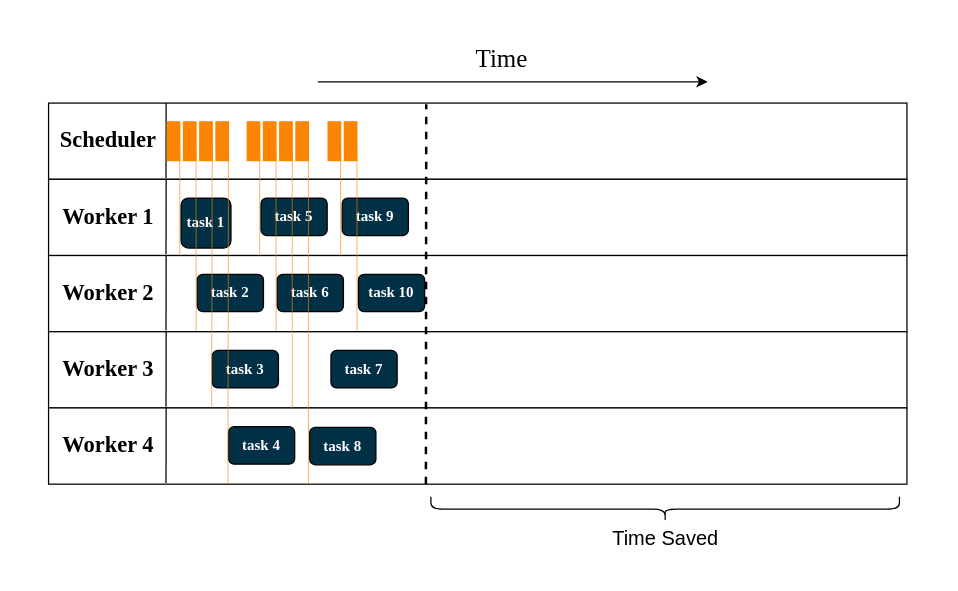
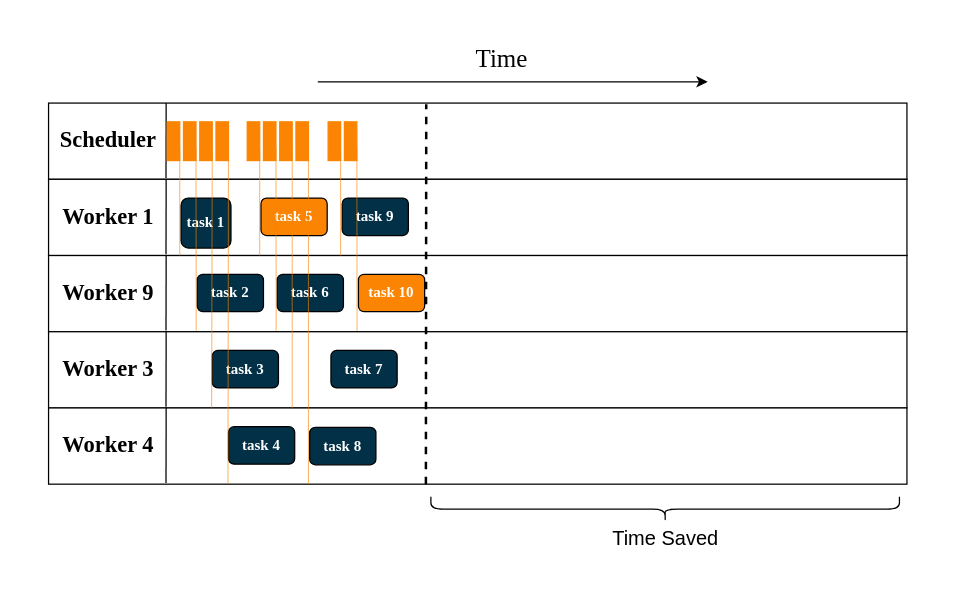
node "task 5": fillcolor #023047 -> #fb8402
node "Worker 2": label "Worker 2" -> "Worker 9"
node "task 10": fillcolor #023047 -> #fb8402
